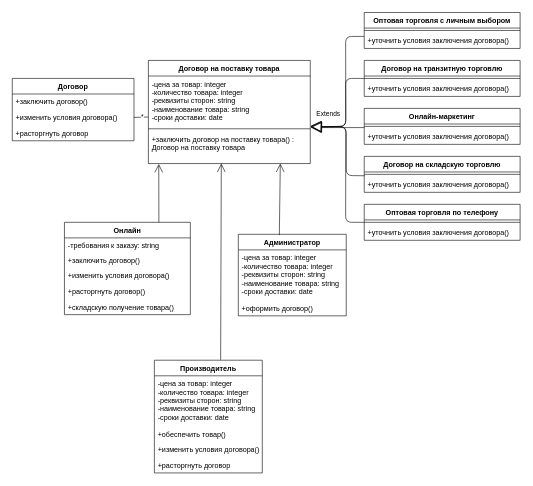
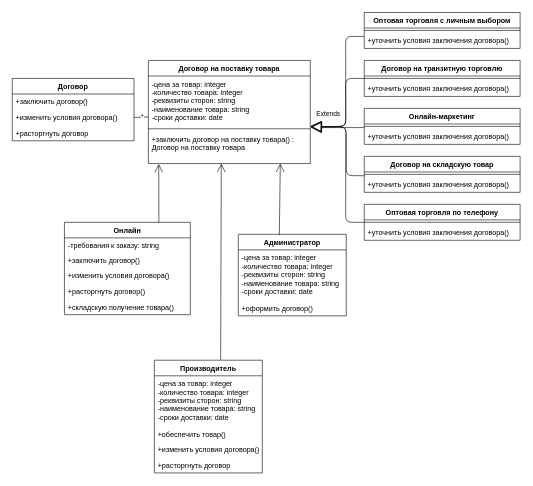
node "Договор на складскую торговлю": label "Договор на складскую торговлю" -> "Договор на складскую товар"
